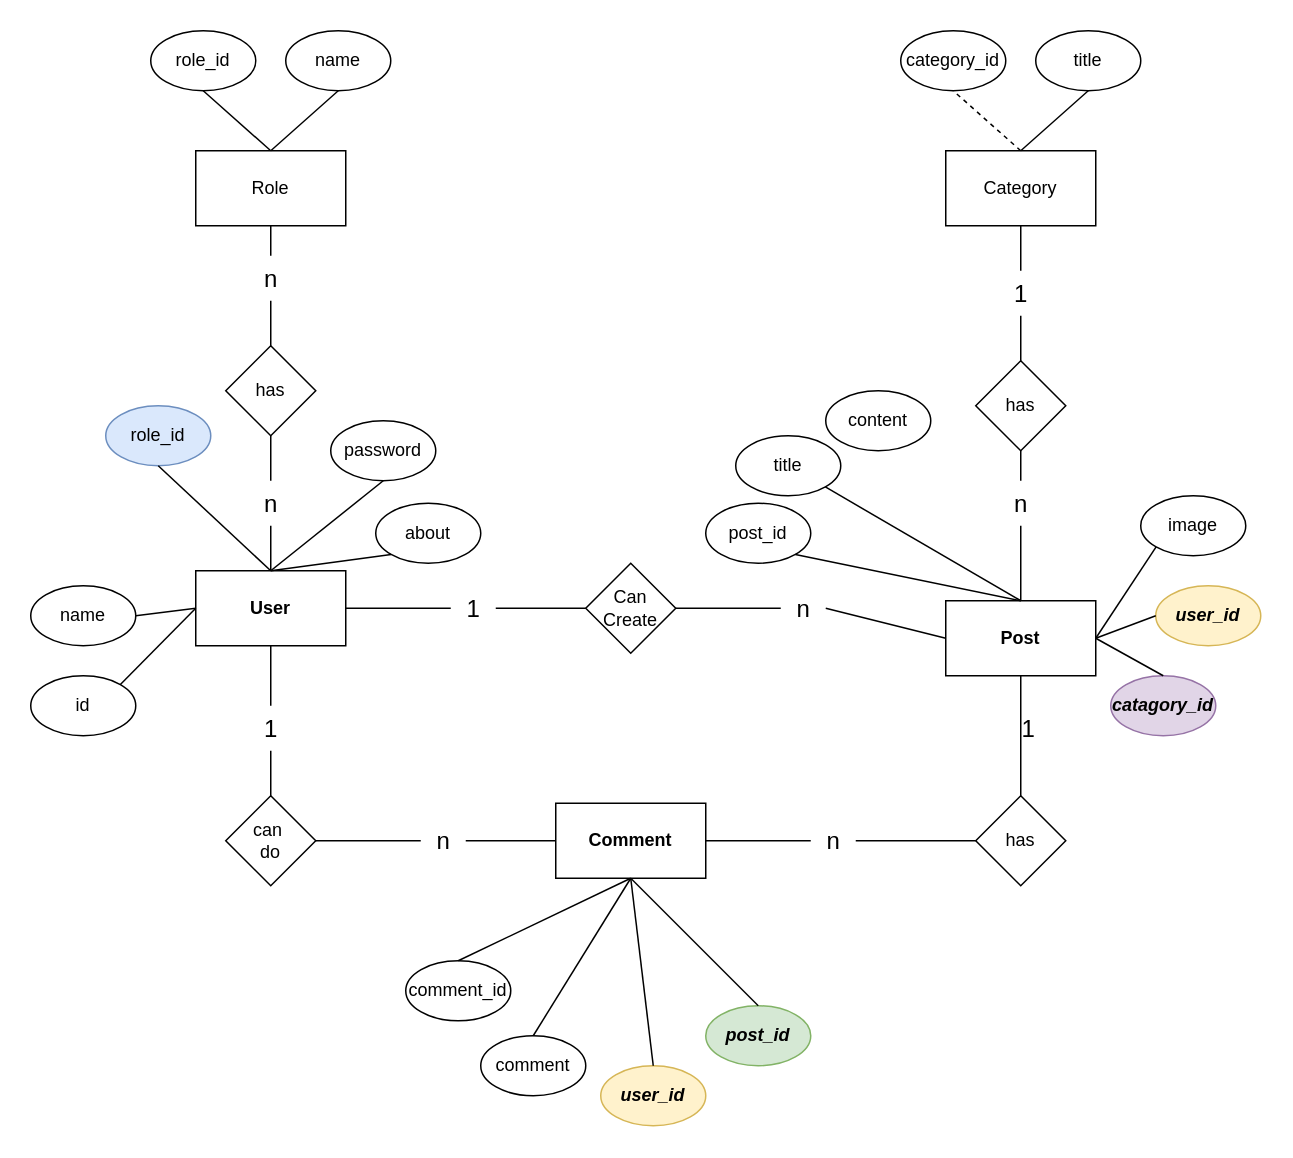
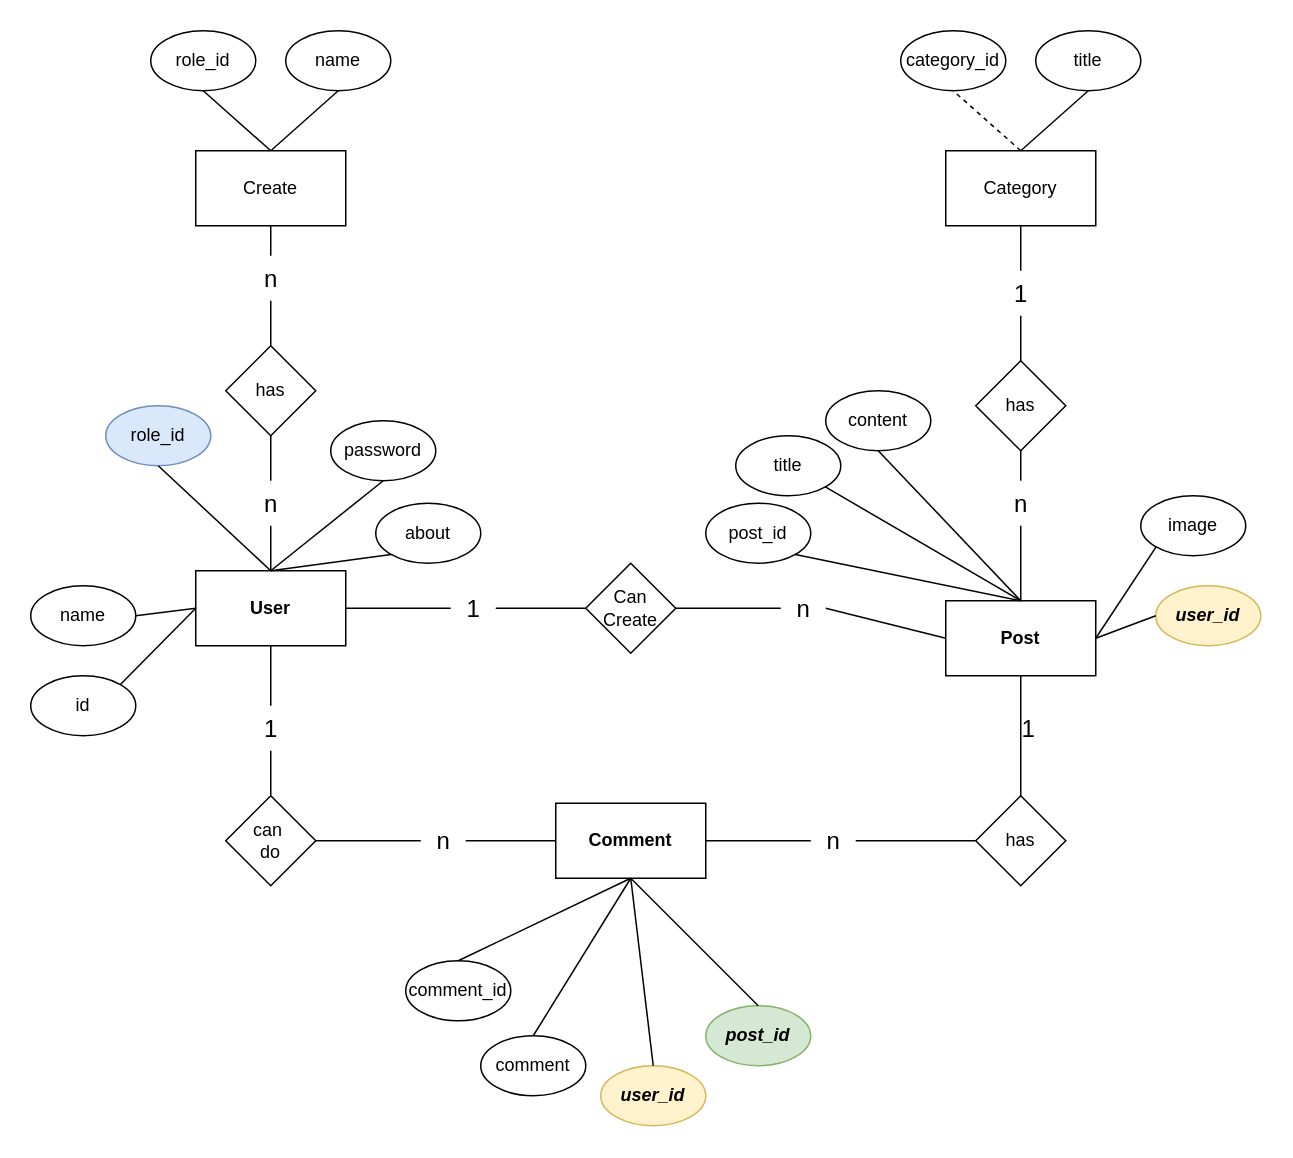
node "Role": label "Role" -> "Create"
edge "content" -- "Post": added
edge "Post" -- "catagory_id": removed
node "catagory_id": removed
